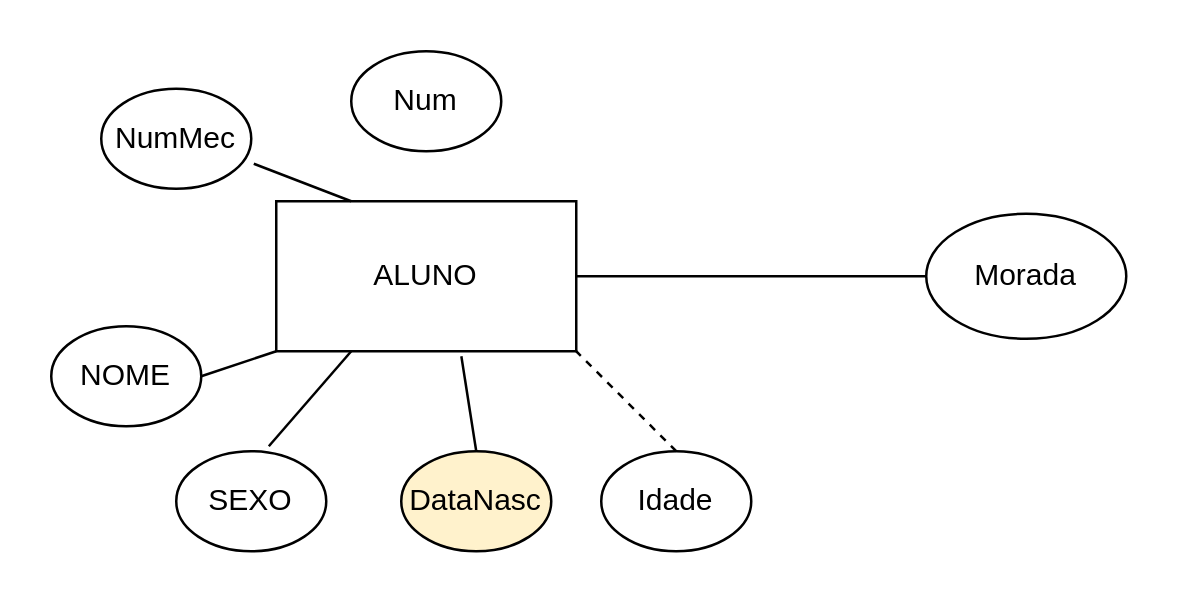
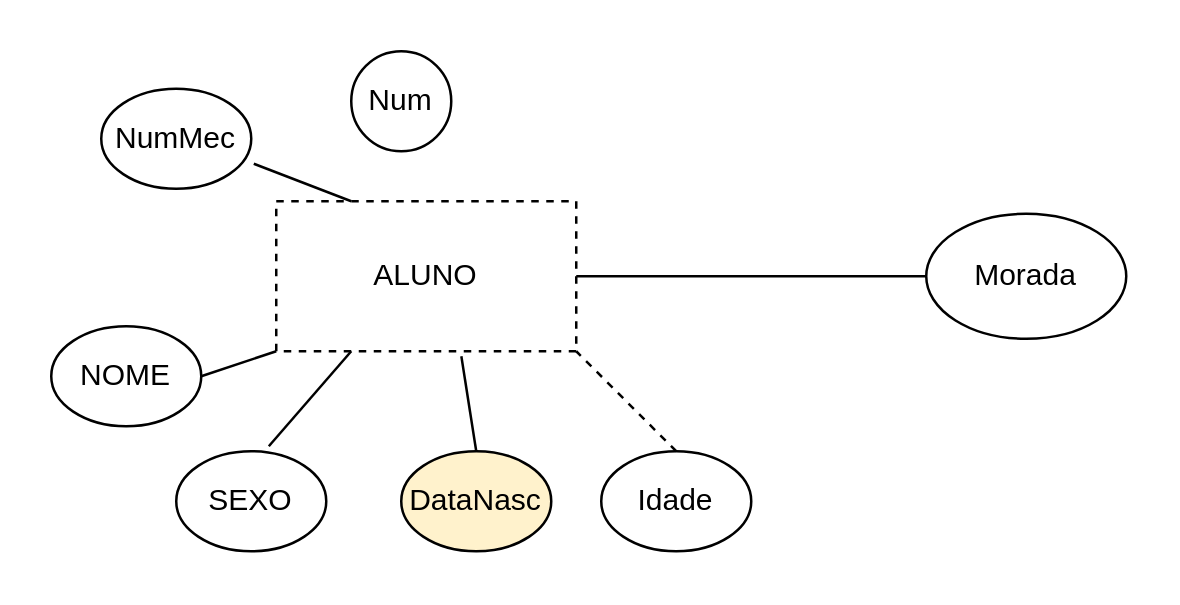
node "Num": size 150x100 -> 100x100
node "ALUNO": style solid -> dashed
